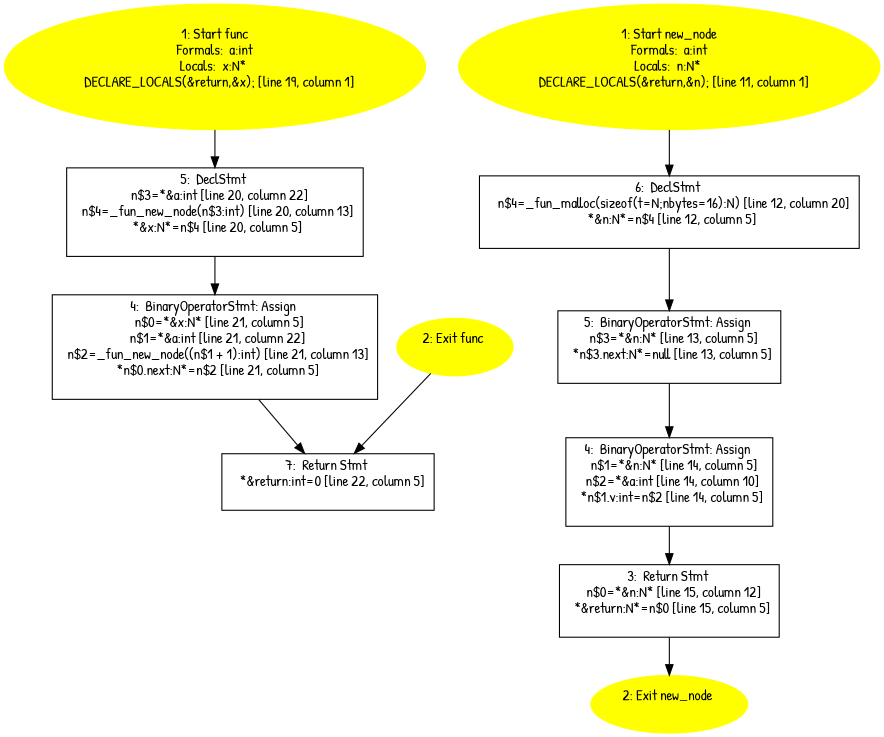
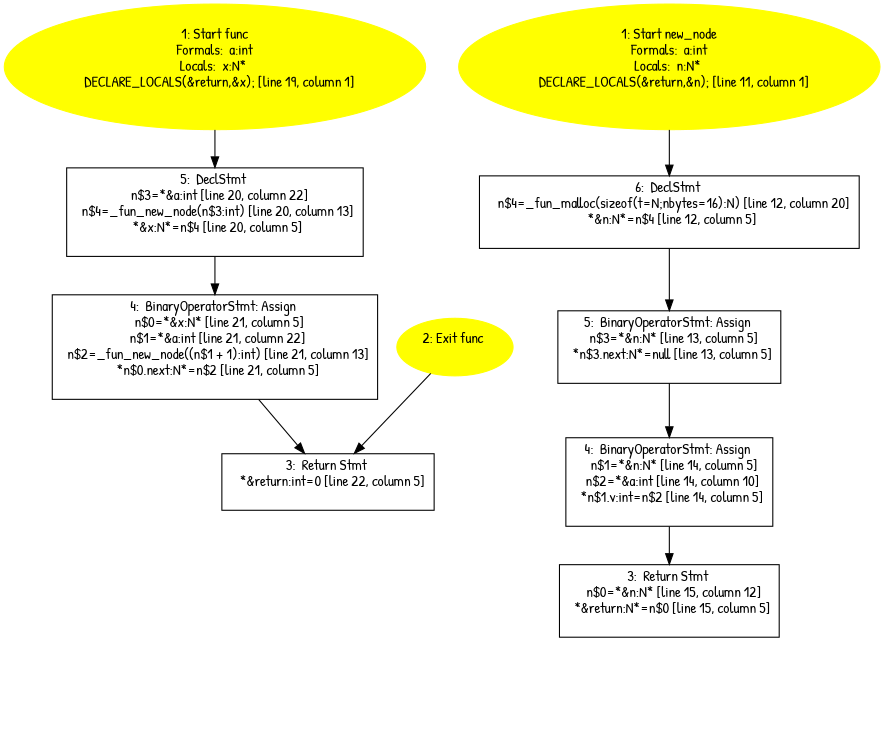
node "7:  Return Stmt *&return:int=0 [line 22, column 5]": label "7:  Return Stmt *&return:int=0 [line 22, column 5]" -> "3:  Return Stmt *&return:int=0 [line 22, column 5]"
node "2: Exit new_node": removed
